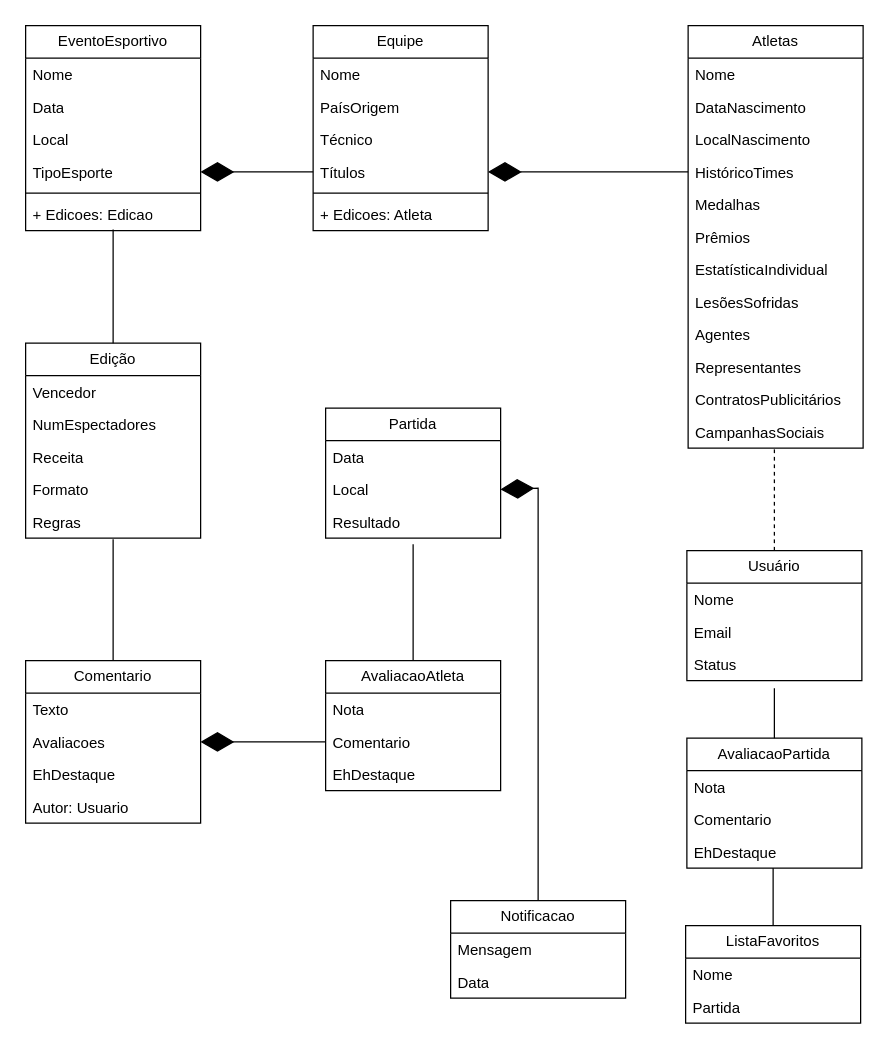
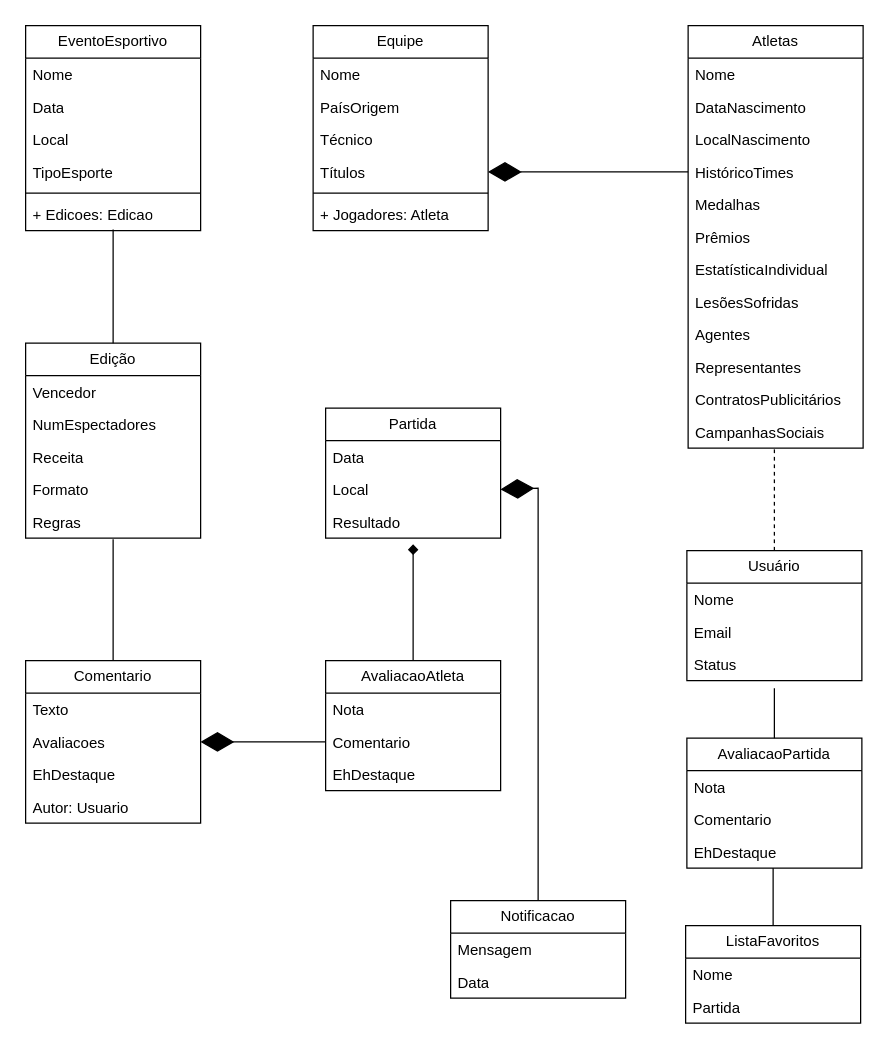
edge "Títulos" -> "TipoEsporte": removed
node "+ Edicoes: Atleta": label "+ Edicoes: Atleta" -> "+ Jogadores: Atleta"
edge "Resultado" -- "AvaliacaoAtleta": arrowhead none -> diamond
